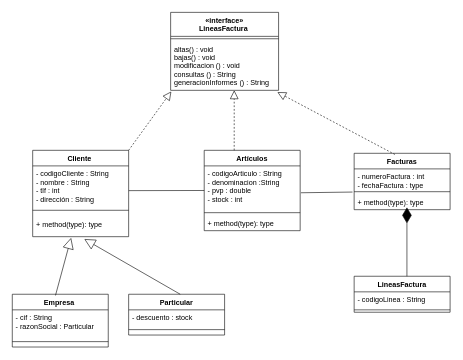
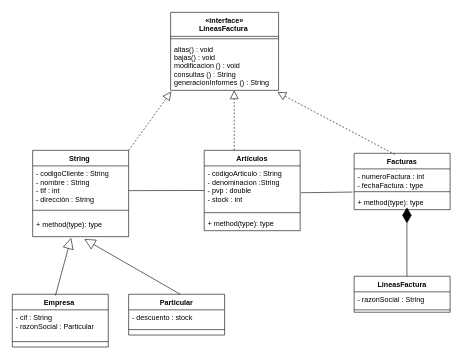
node "Cliente": label "Cliente" -> "String"
node "- codigoLinea : String": label "- codigoLinea : String" -> "- razonSocial : String"
